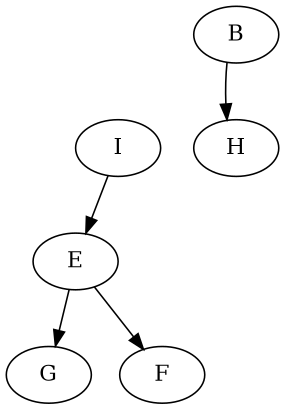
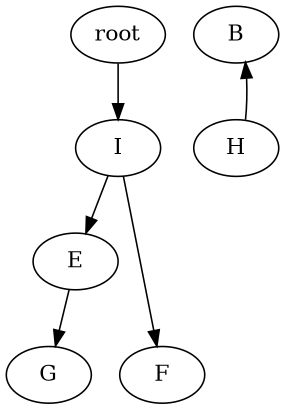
node "root": added
edge "B" -> "H": reversed
edge "E" -> "F": now "I" -> "F"
